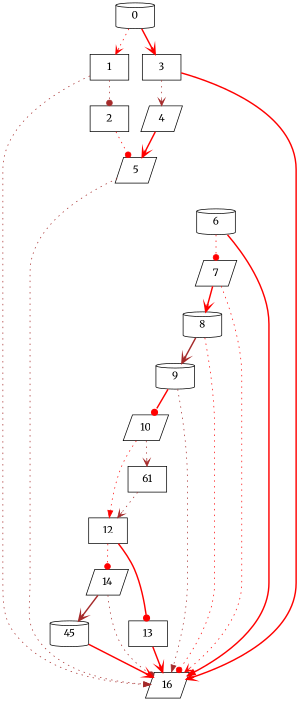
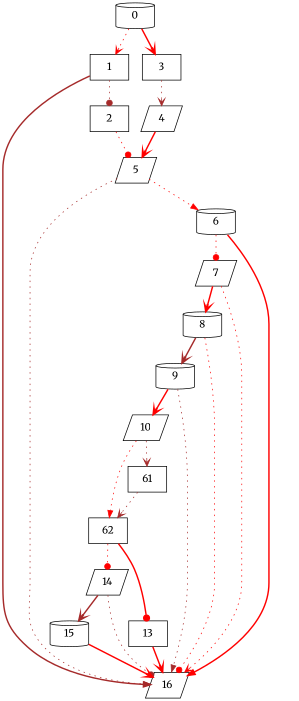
edge "5" -> "6": added
edge "3" -> "16": removed
edge "9" -> "10": arrowhead dot -> vee
edge "1" -> "16": style dotted -> bold
node "12": label "12" -> "62"
node "45": label "45" -> "15"
